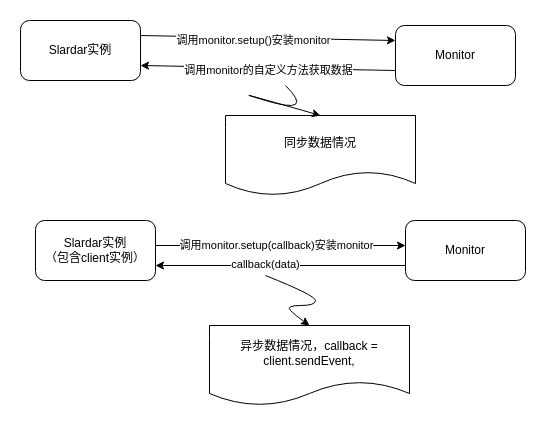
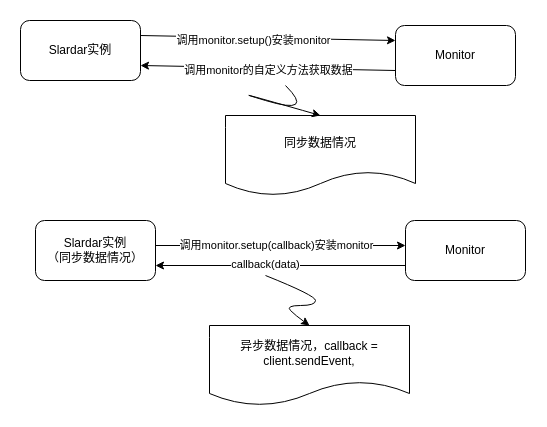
node "Slardar实例 （包含client实例）": label "Slardar实例 （包含client实例）" -> "Slardar实例 （同步数据情况）"
